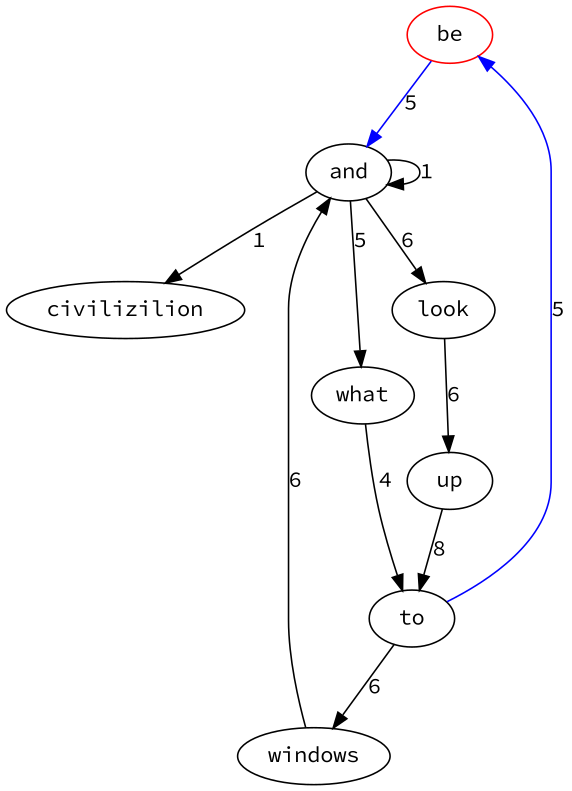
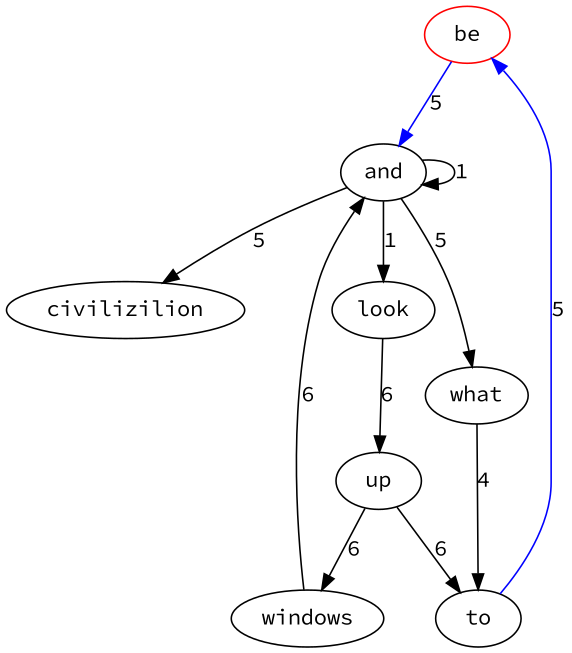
edge "and" -> "civilizilion": label "1" -> "5"
edge "and" -> "look": label "6" -> "1"
edge "up" -> "to": label "8" -> "6"
edge "to" -> "windows": now "up" -> "windows"
